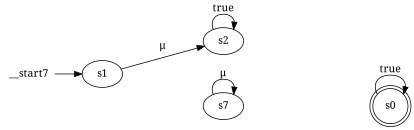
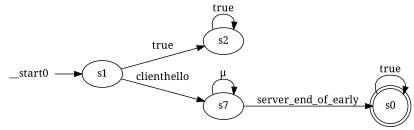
edge "s1" -> "s2": label "μ" -> "true"
node "__start7": label "__start7" -> "__start0"
edge "s1" -> "s7": added, label "clienthello"
edge "s7" -> "s0": added, label "server_end_of_early"
